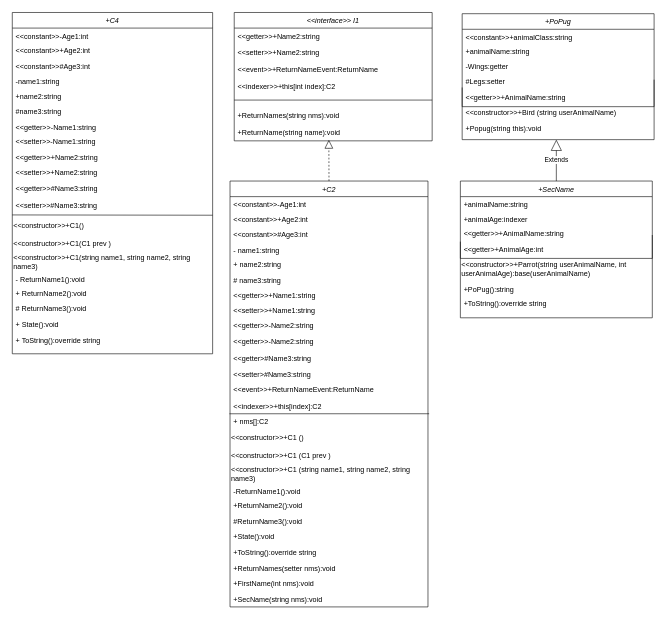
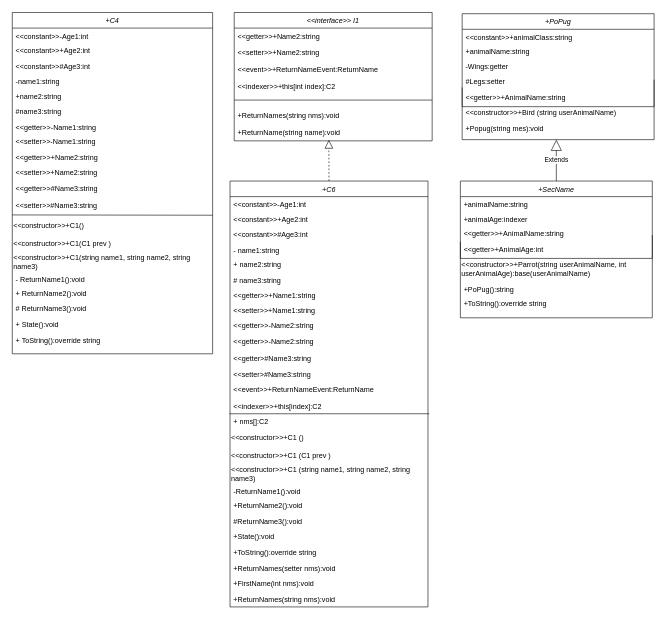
node "+Popug(string this):void": label "+Popug(string this):void" -> "+Popug(string mes):void"
node "+С2": label "+С2" -> "+С6"
node "+SecName(string nms):void": label "+SecName(string nms):void" -> "+ReturnNames(string nms):void"
